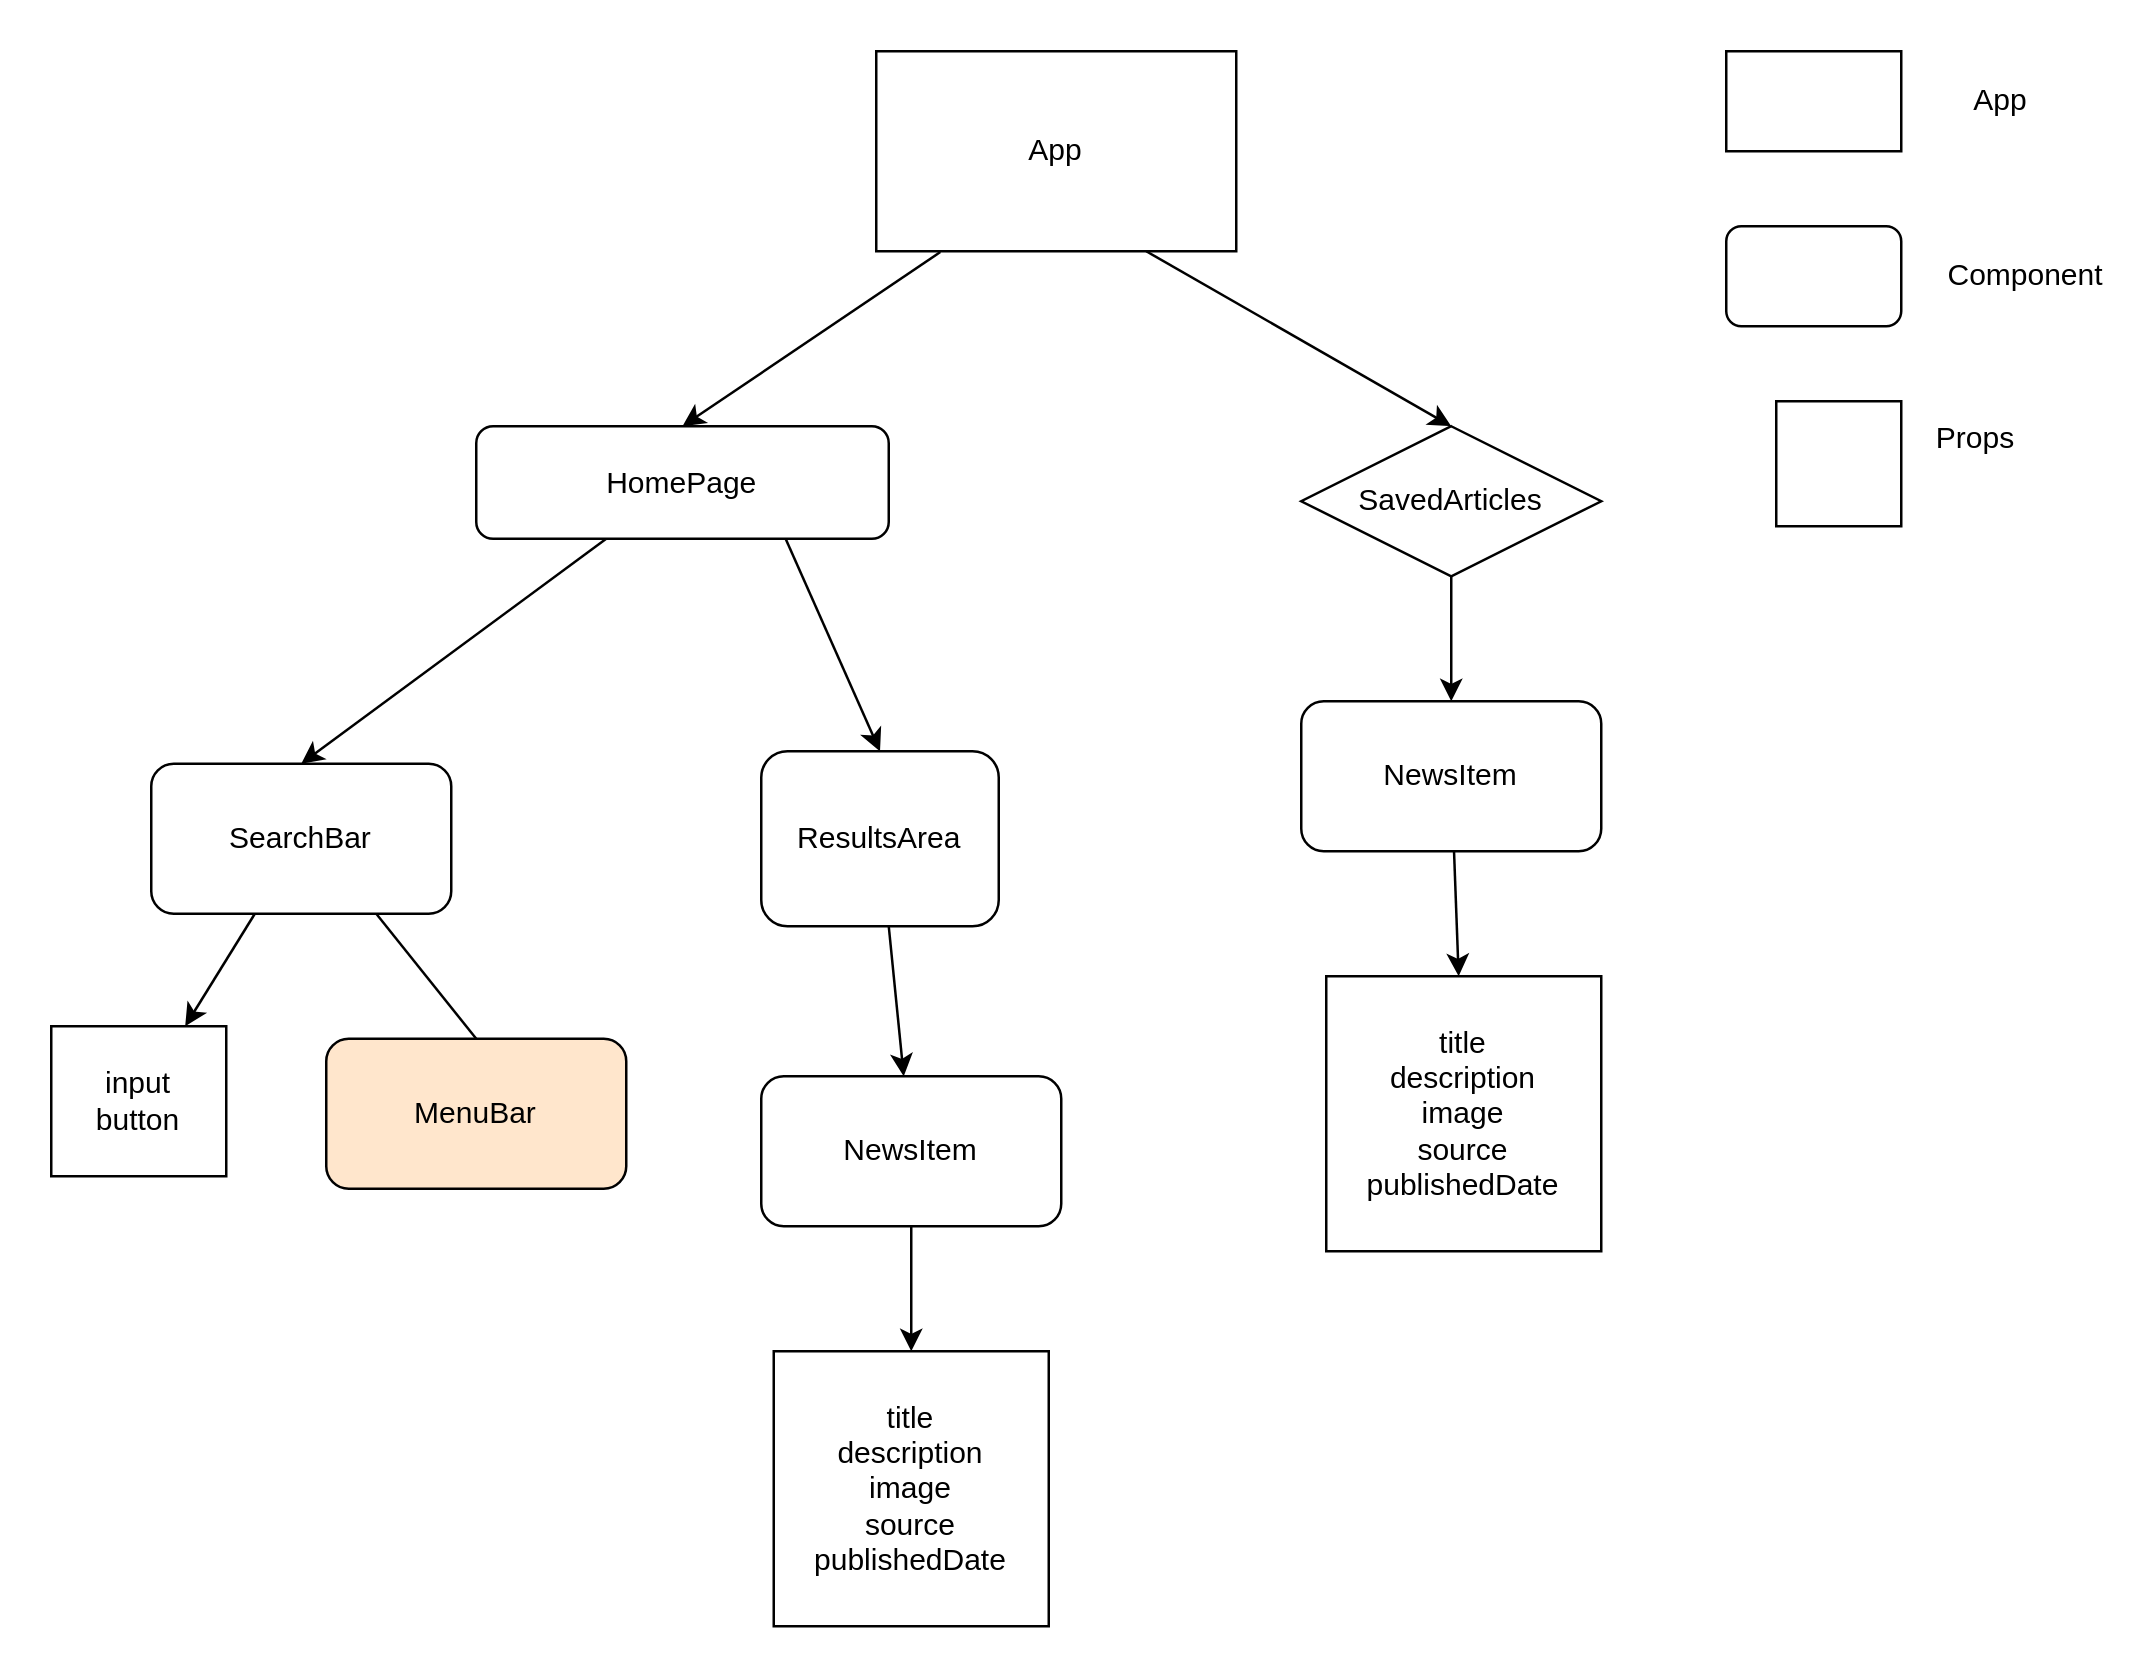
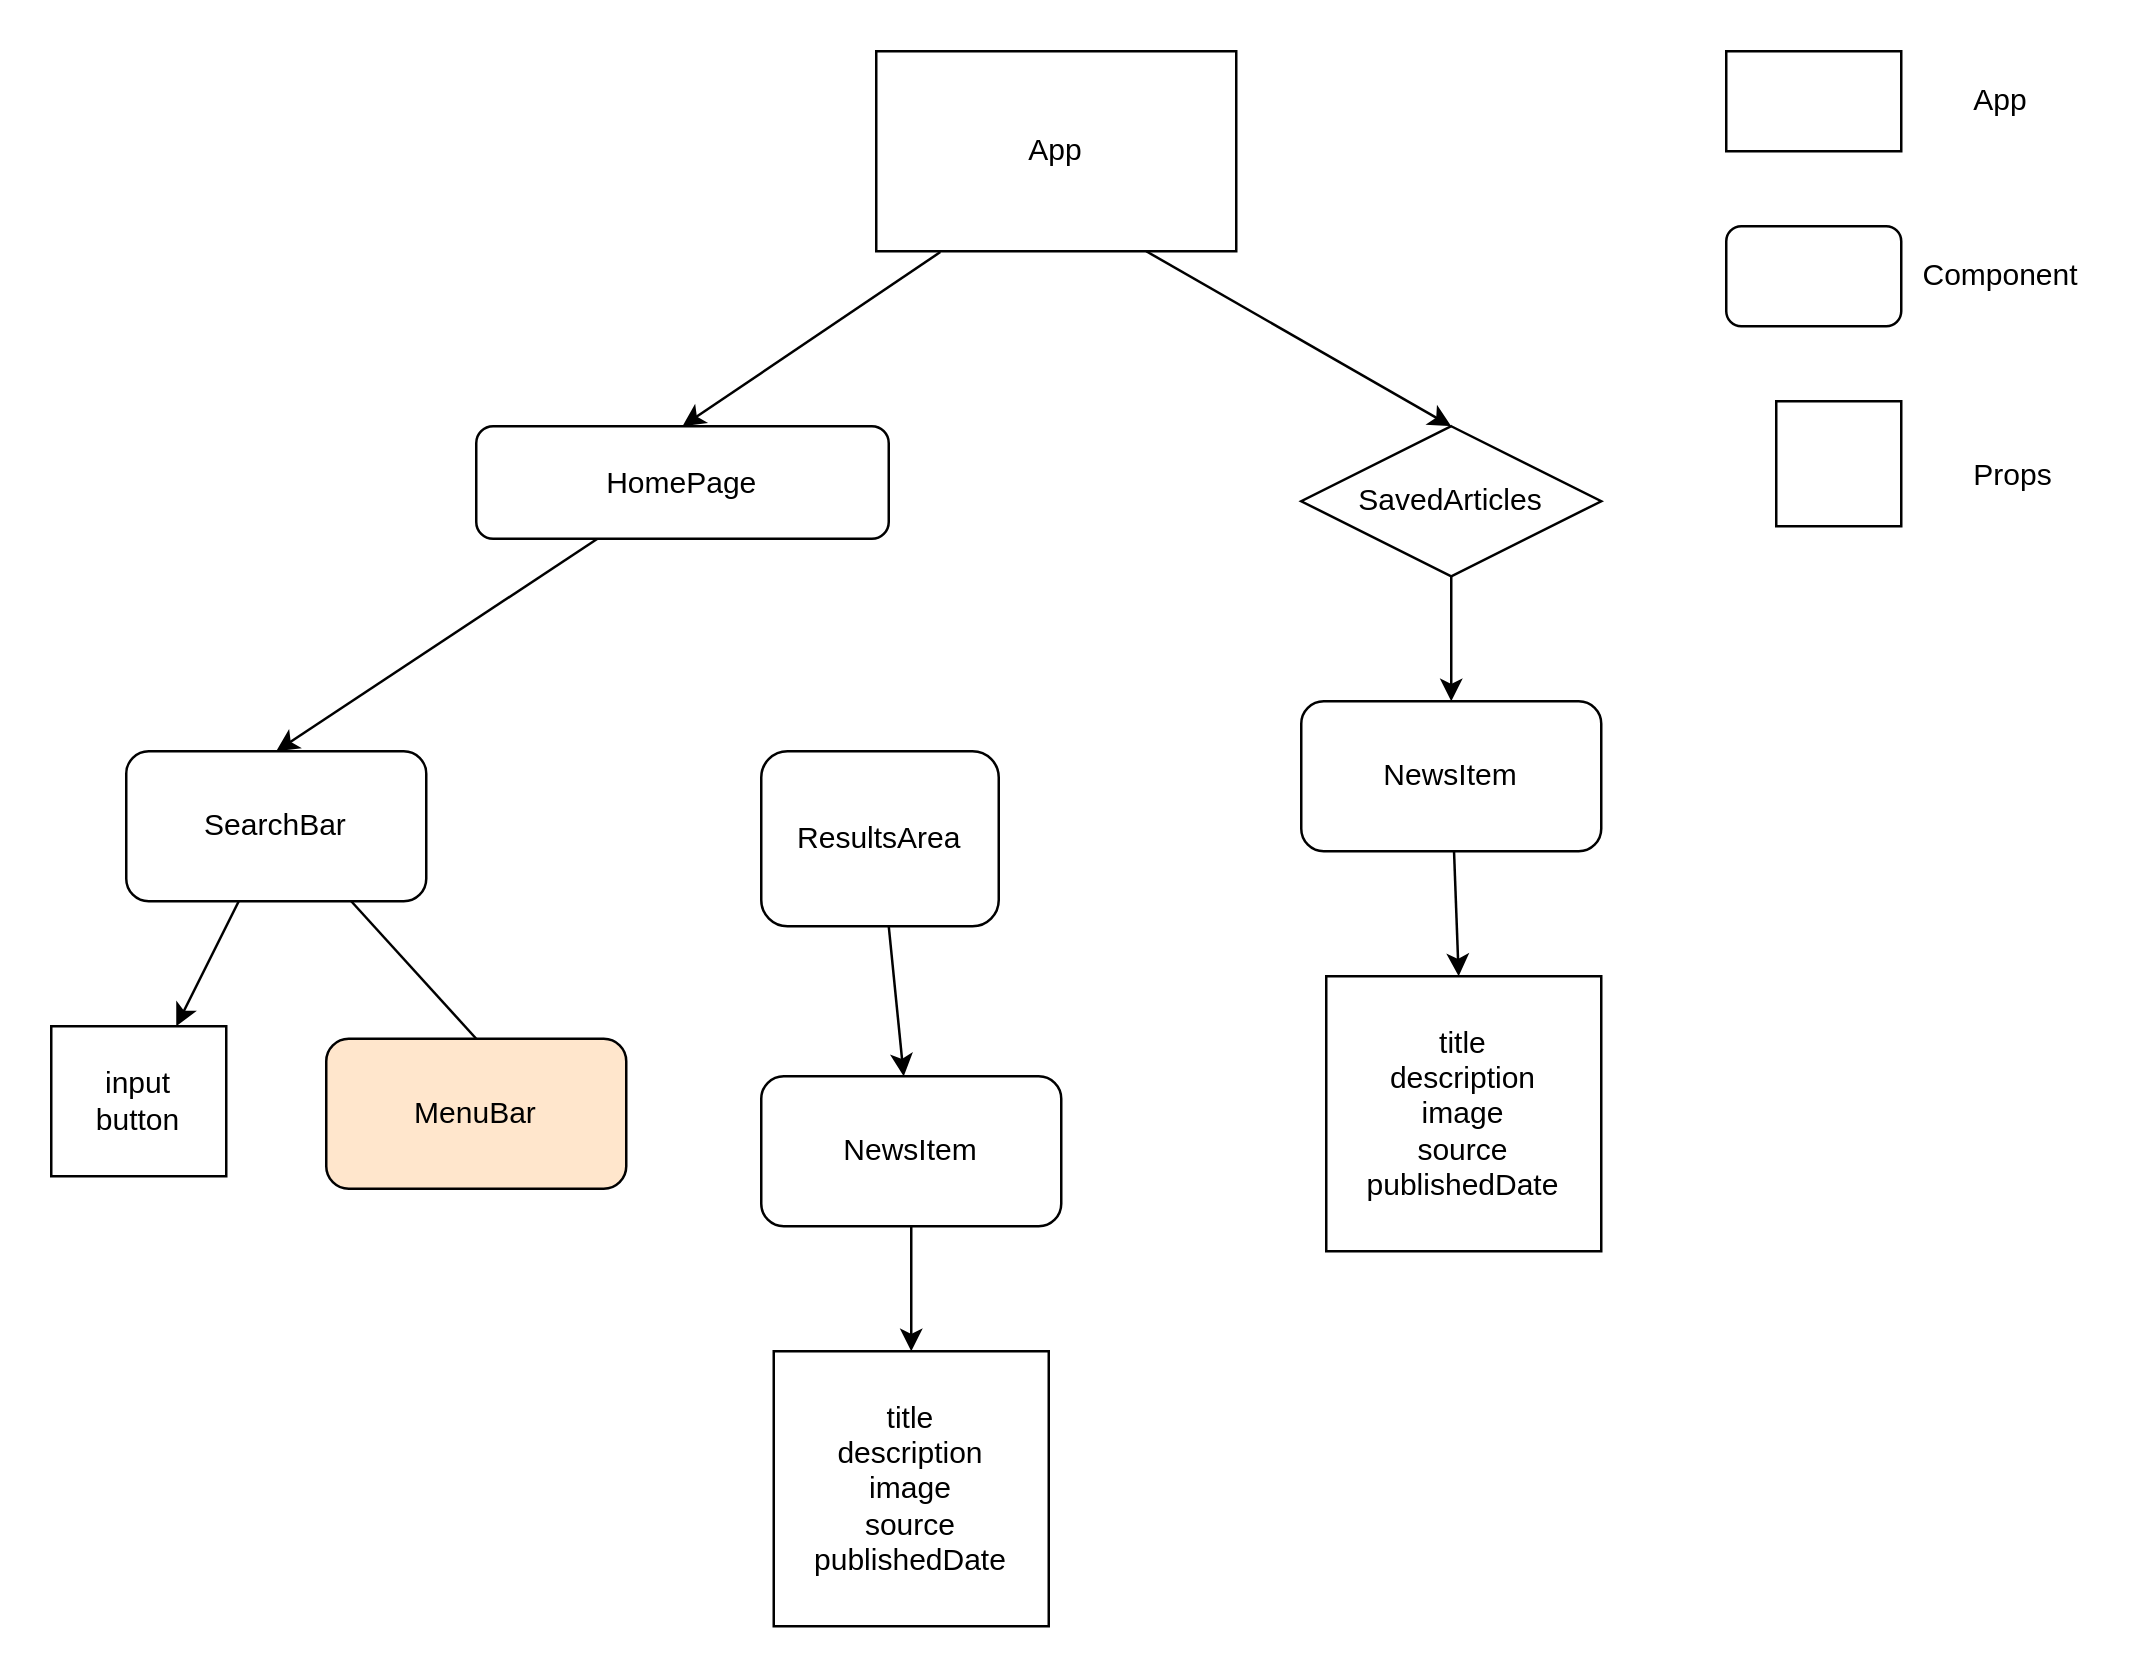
node "Component": moved (2026, 276) -> (2001, 276)
node "Props": moved (1976, 439) -> (2014, 476)
edge "HomePage" -> "ResultsArea": removed
node "SearchBar": moved (301, 839) -> (276, 826)
